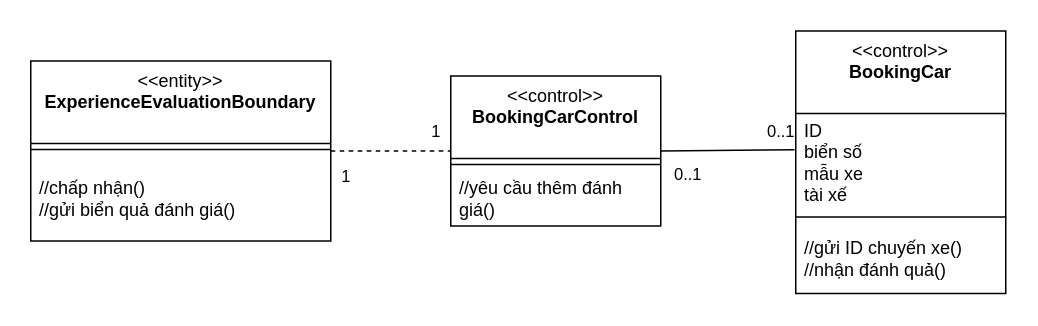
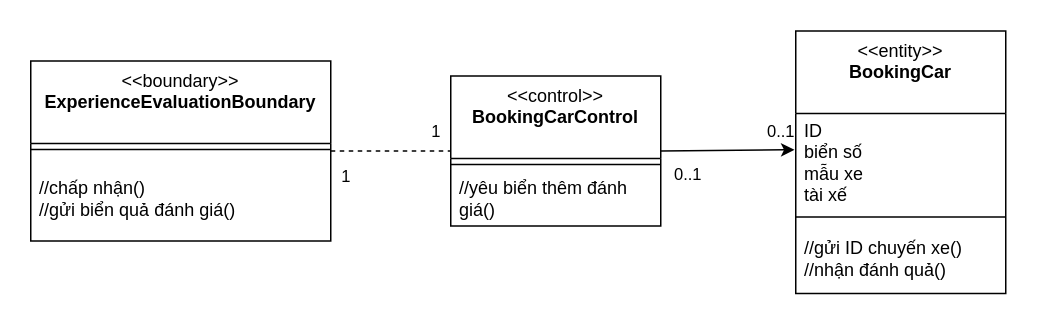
node "<<control>> BookingCar": label "<<control>> BookingCar" -> "<<entity>> BookingCar"
node "<<entity>> ExperienceEvaluationBoundary": label "<<entity>> ExperienceEvaluationBoundary" -> "<<boundary>> ExperienceEvaluationBoundary"
edge "<<control>> BookingCarControl" -- "ID biển số mẫu xe tài xế": arrowhead none -> classic
node "//yêu cầu thêm đánh giá()": label "//yêu cầu thêm đánh giá()" -> "//yêu biển thêm đánh giá()"
